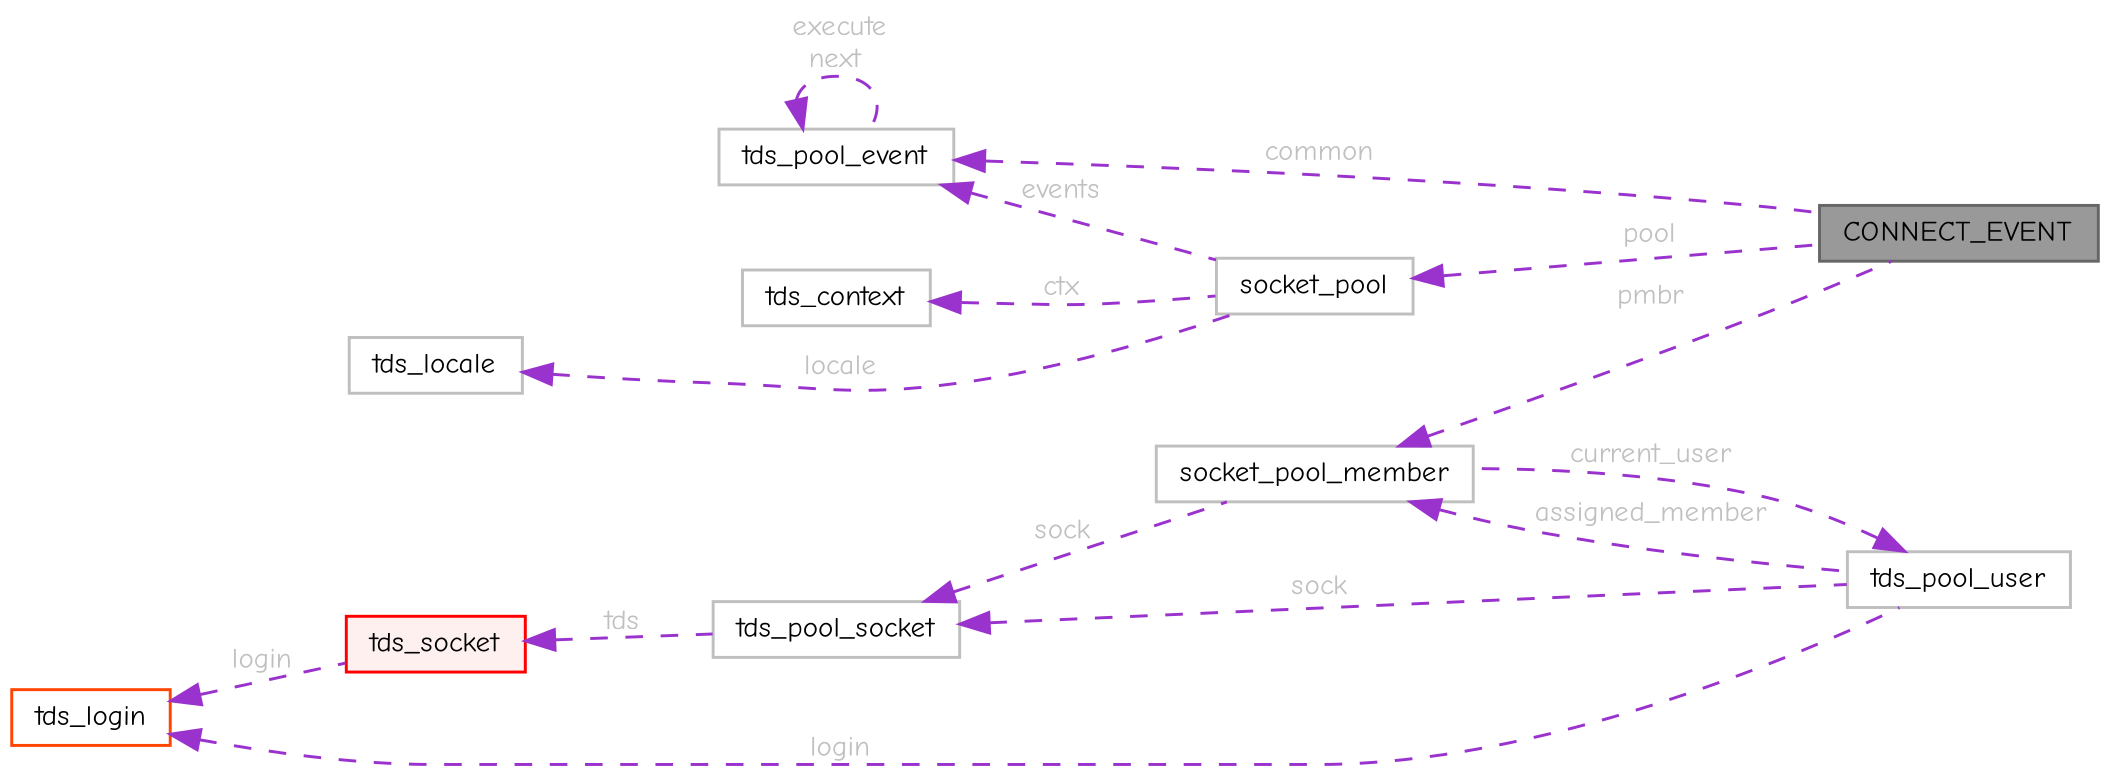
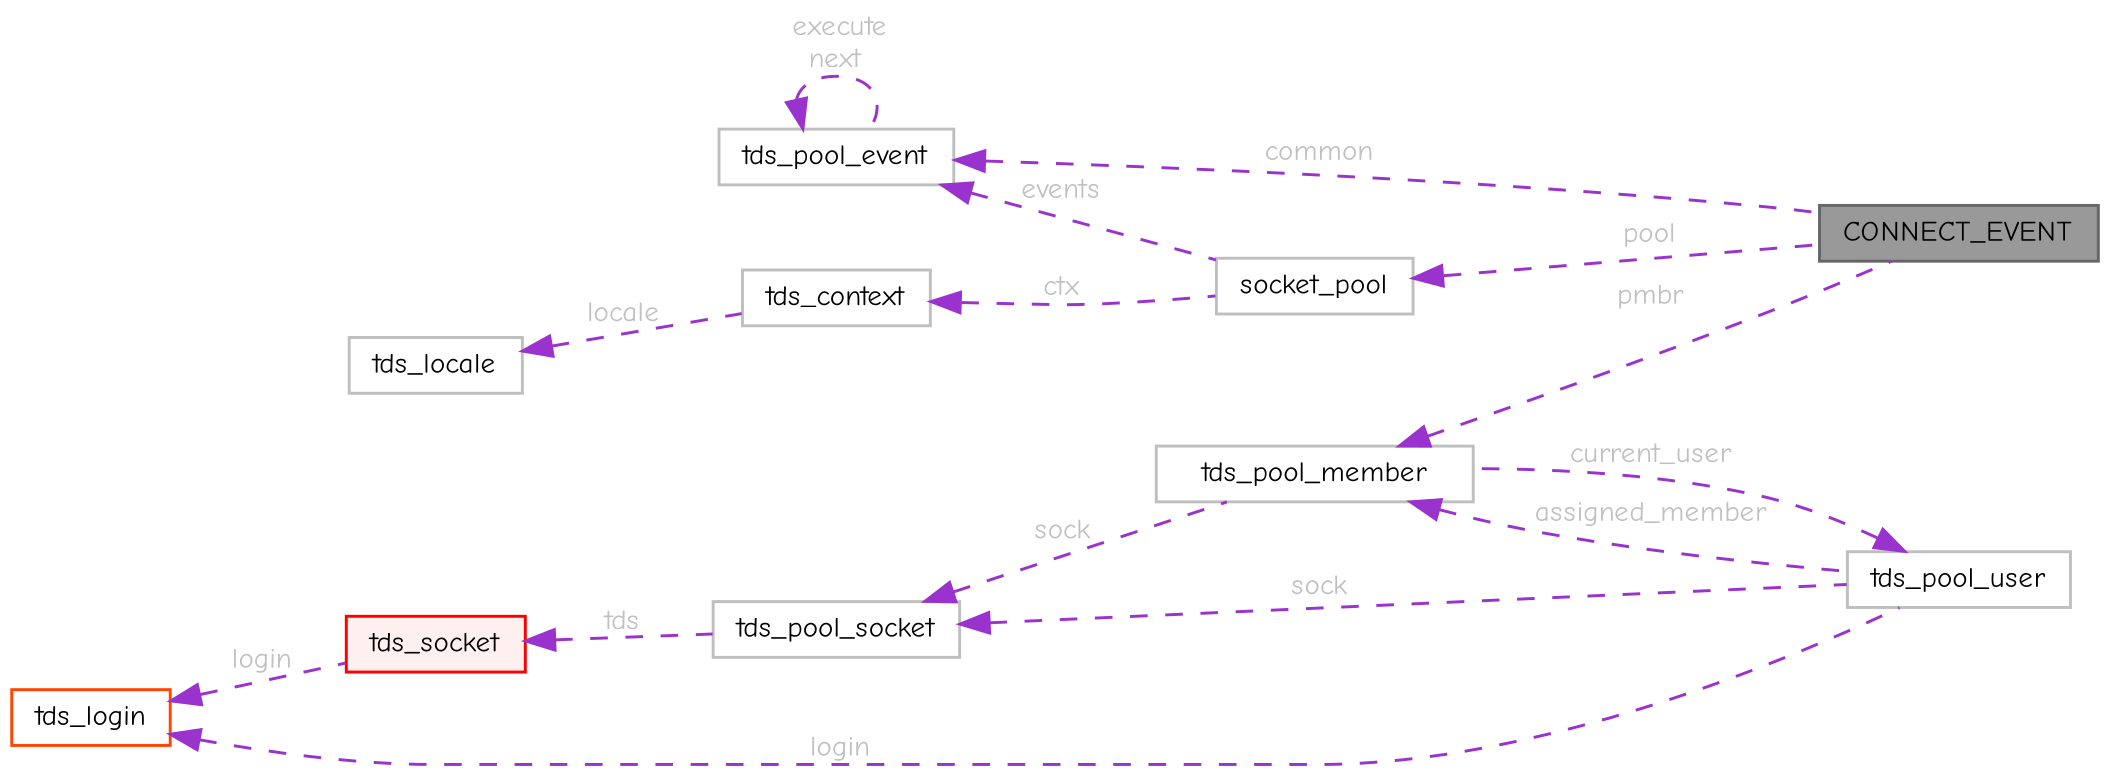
edge "socket_pool" -> "tds_locale": now "tds_context" -> "tds_locale"
node "socket_pool_member": label "socket_pool_member" -> "tds_pool_member"
